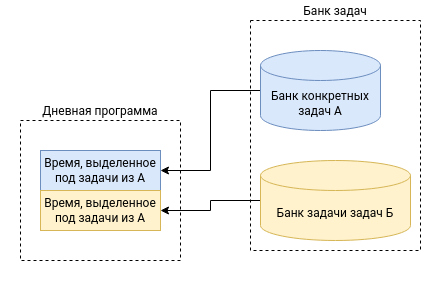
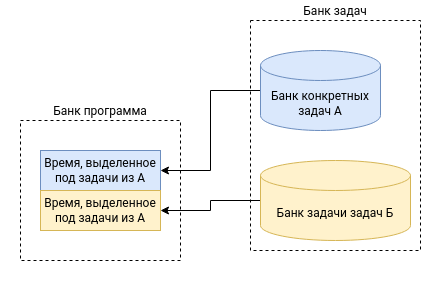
node "Дневная программа": label "Дневная программа" -> "Банк программа"
